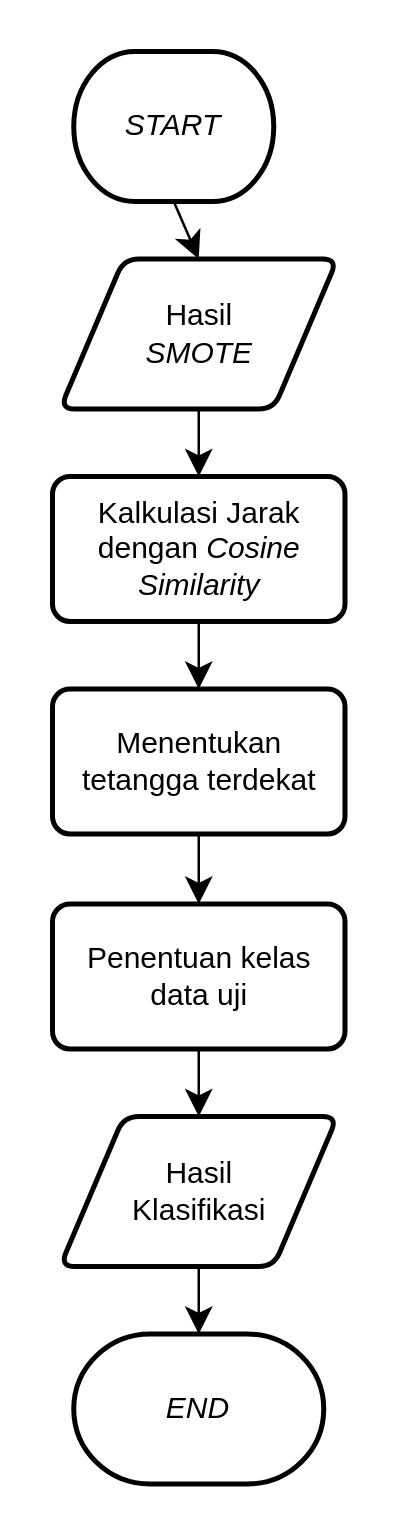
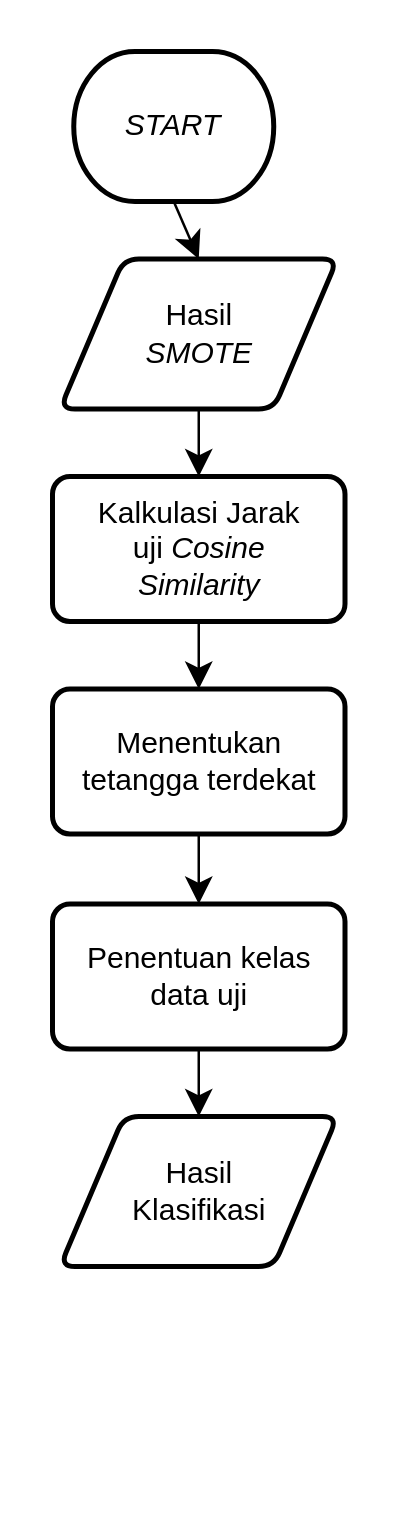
node "Kalkulasi Jarak dengan Cosine Similarity": label "Kalkulasi Jarak dengan Cosine Similarity" -> "Kalkulasi Jarak uji Cosine Similarity"
edge "Hasil Klasifikasi" -> "END": removed
node "END": removed
